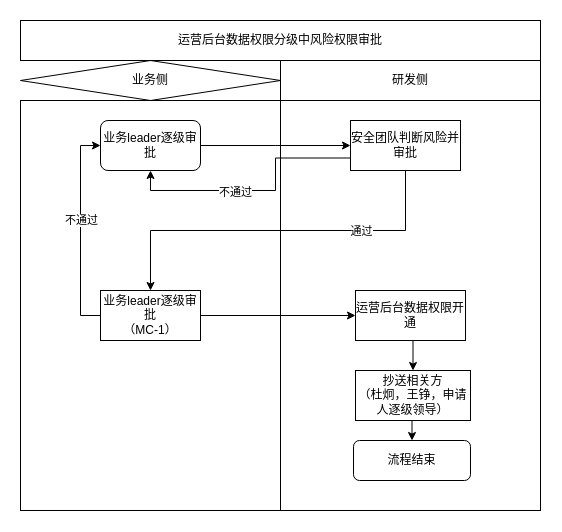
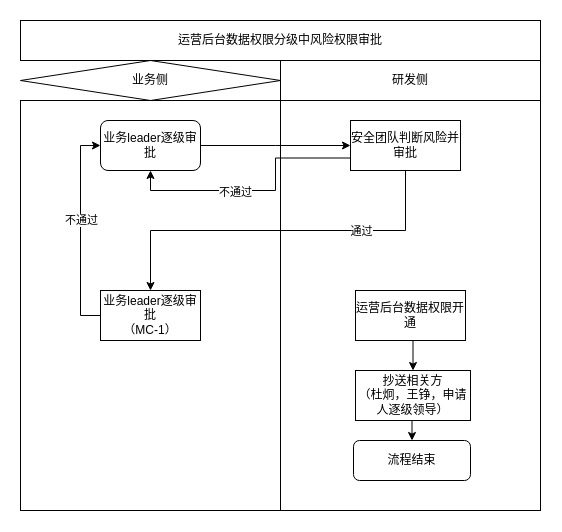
edge "业务leader逐级审批 （MC-1）" -> "运营后台数据权限开通": removed
